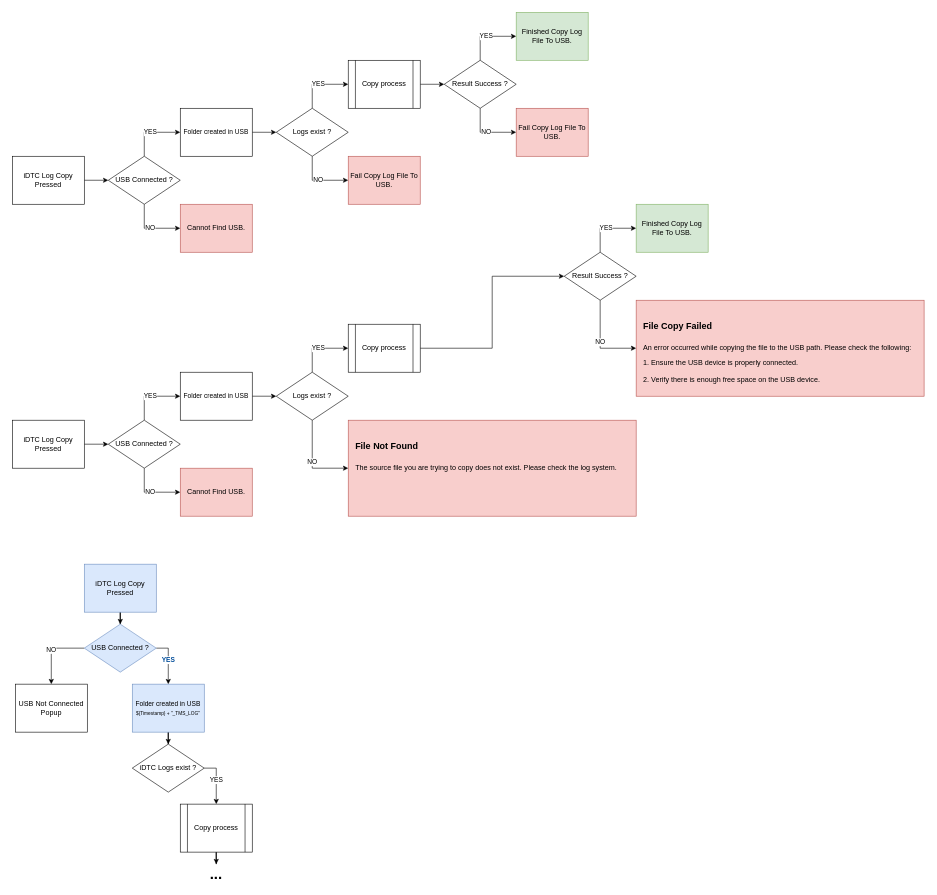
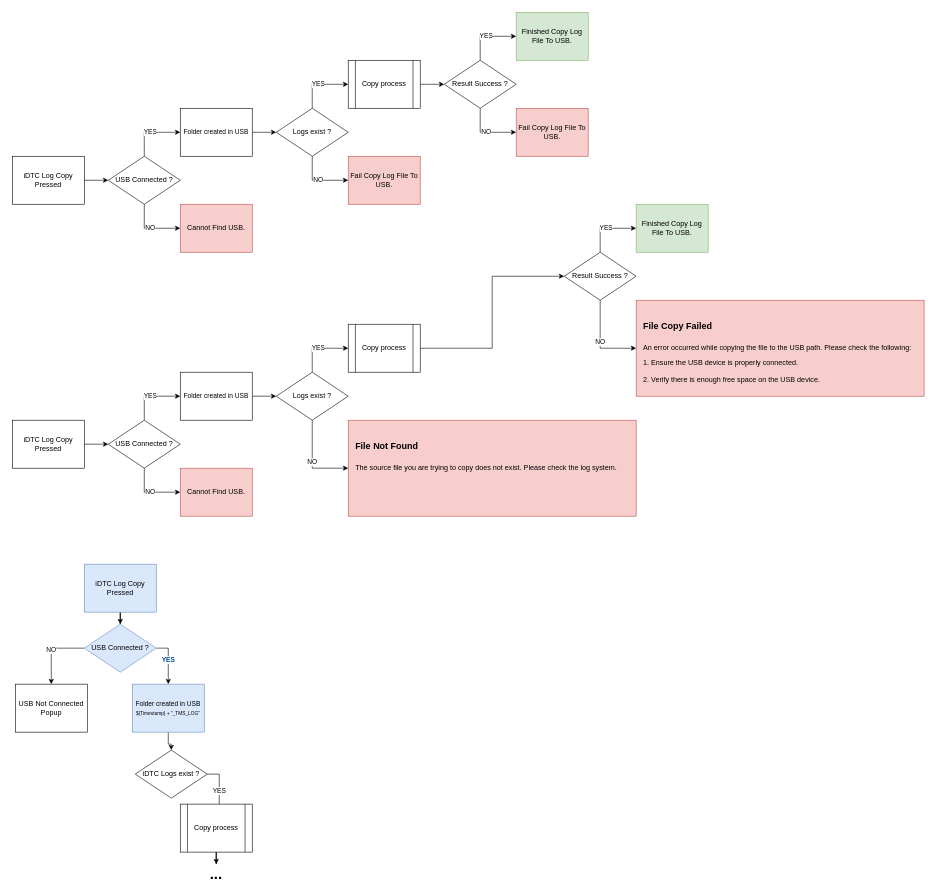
node "iDTC Logs exist ?": moved (168, 768) -> (171, 774)
